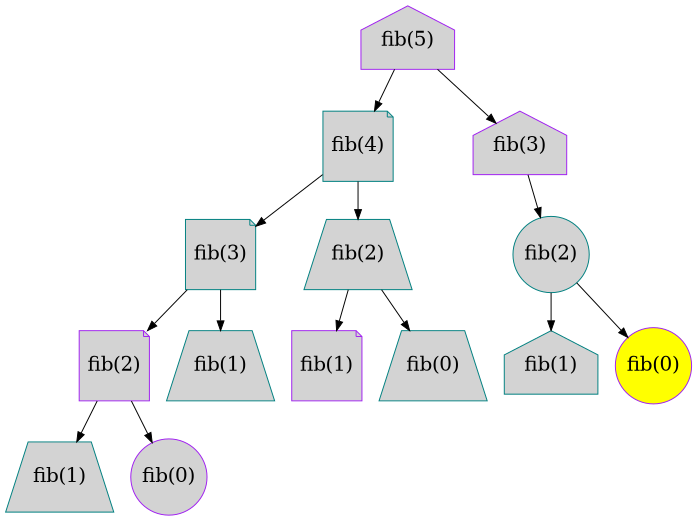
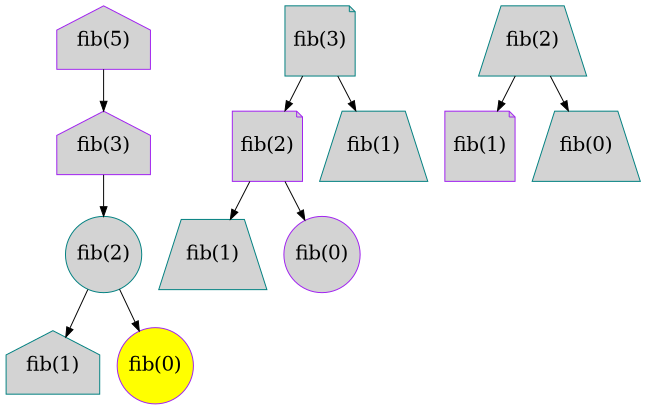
node "fib(4)": removed
